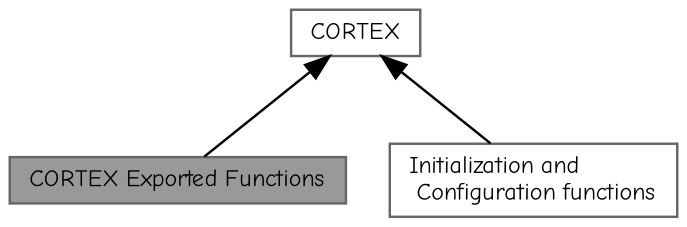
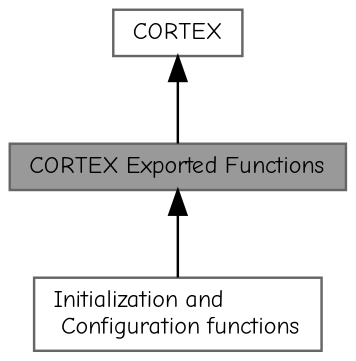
edge "Initialization and Configuration functions" -> "CORTEX": now "Initialization and Configuration functions" -> "CORTEX Exported Functions"
